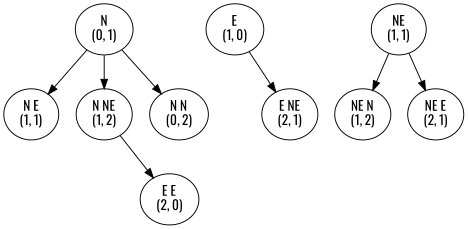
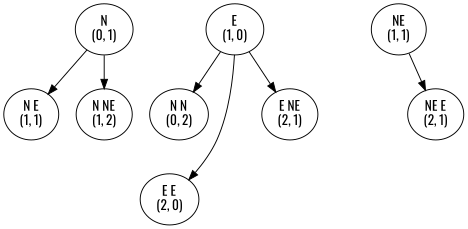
edge "N (0, 1)" -> "N N (0, 2)": now "E (1, 0)" -> "N N (0, 2)"
node "NE N (1, 2)": removed
edge "N NE (1, 2)" -> "E E (2, 0)": now "E (1, 0)" -> "E E (2, 0)"
